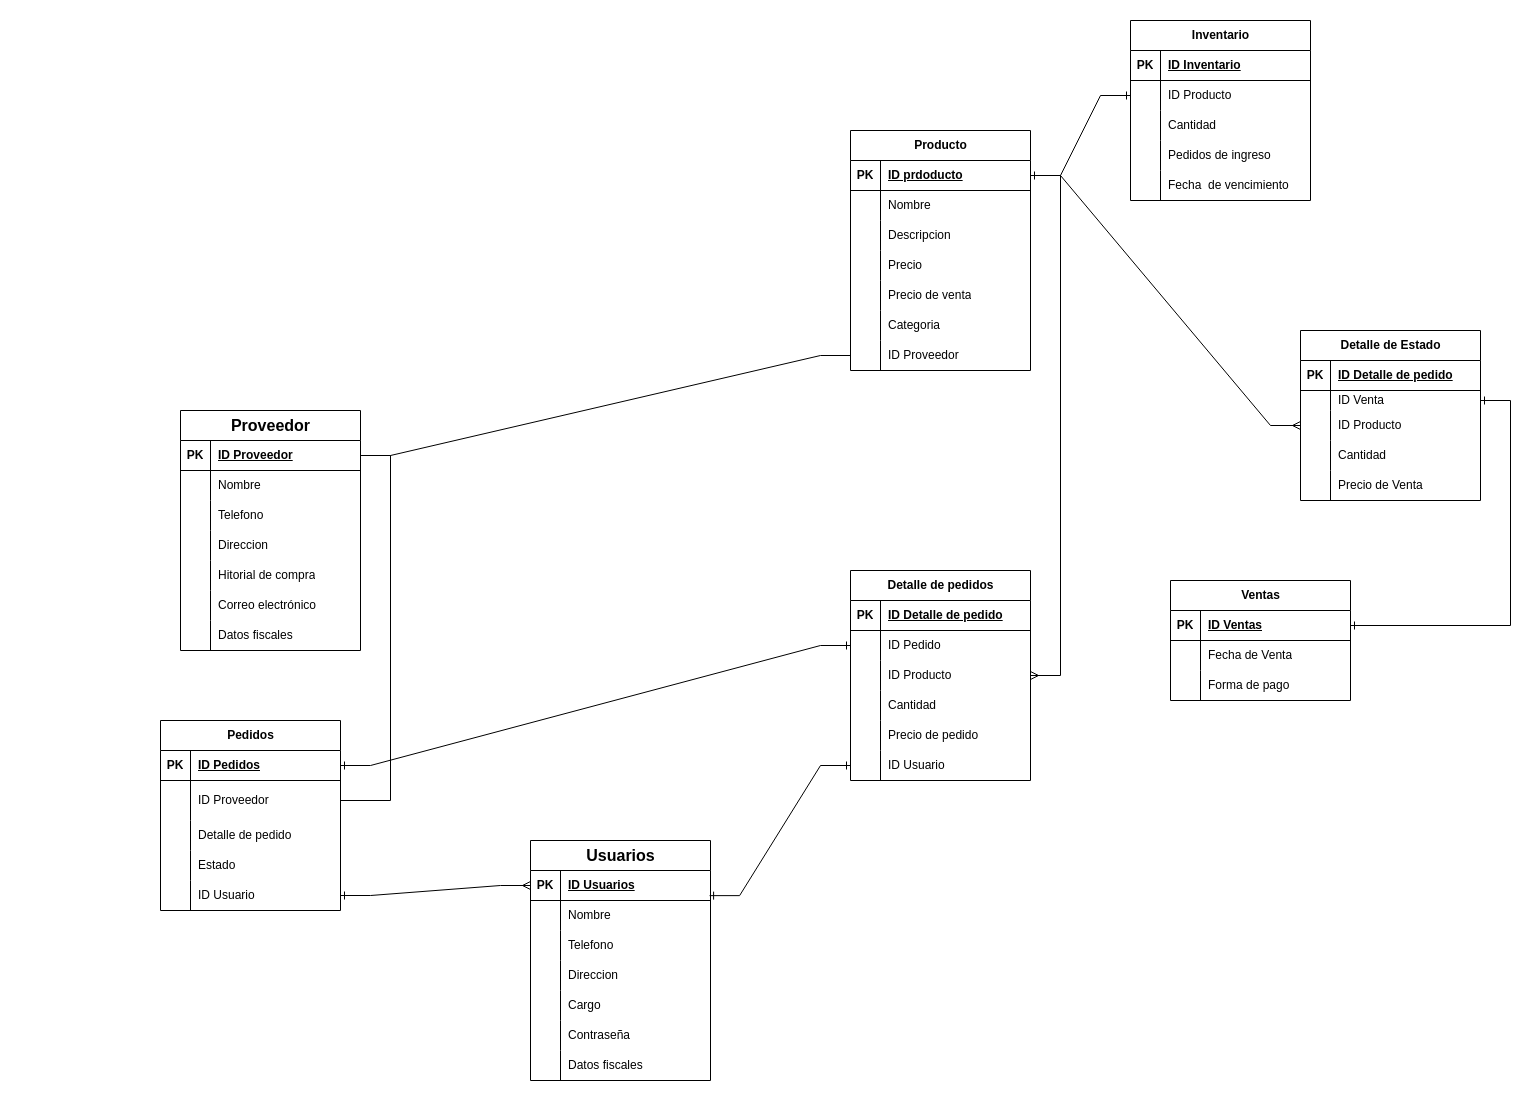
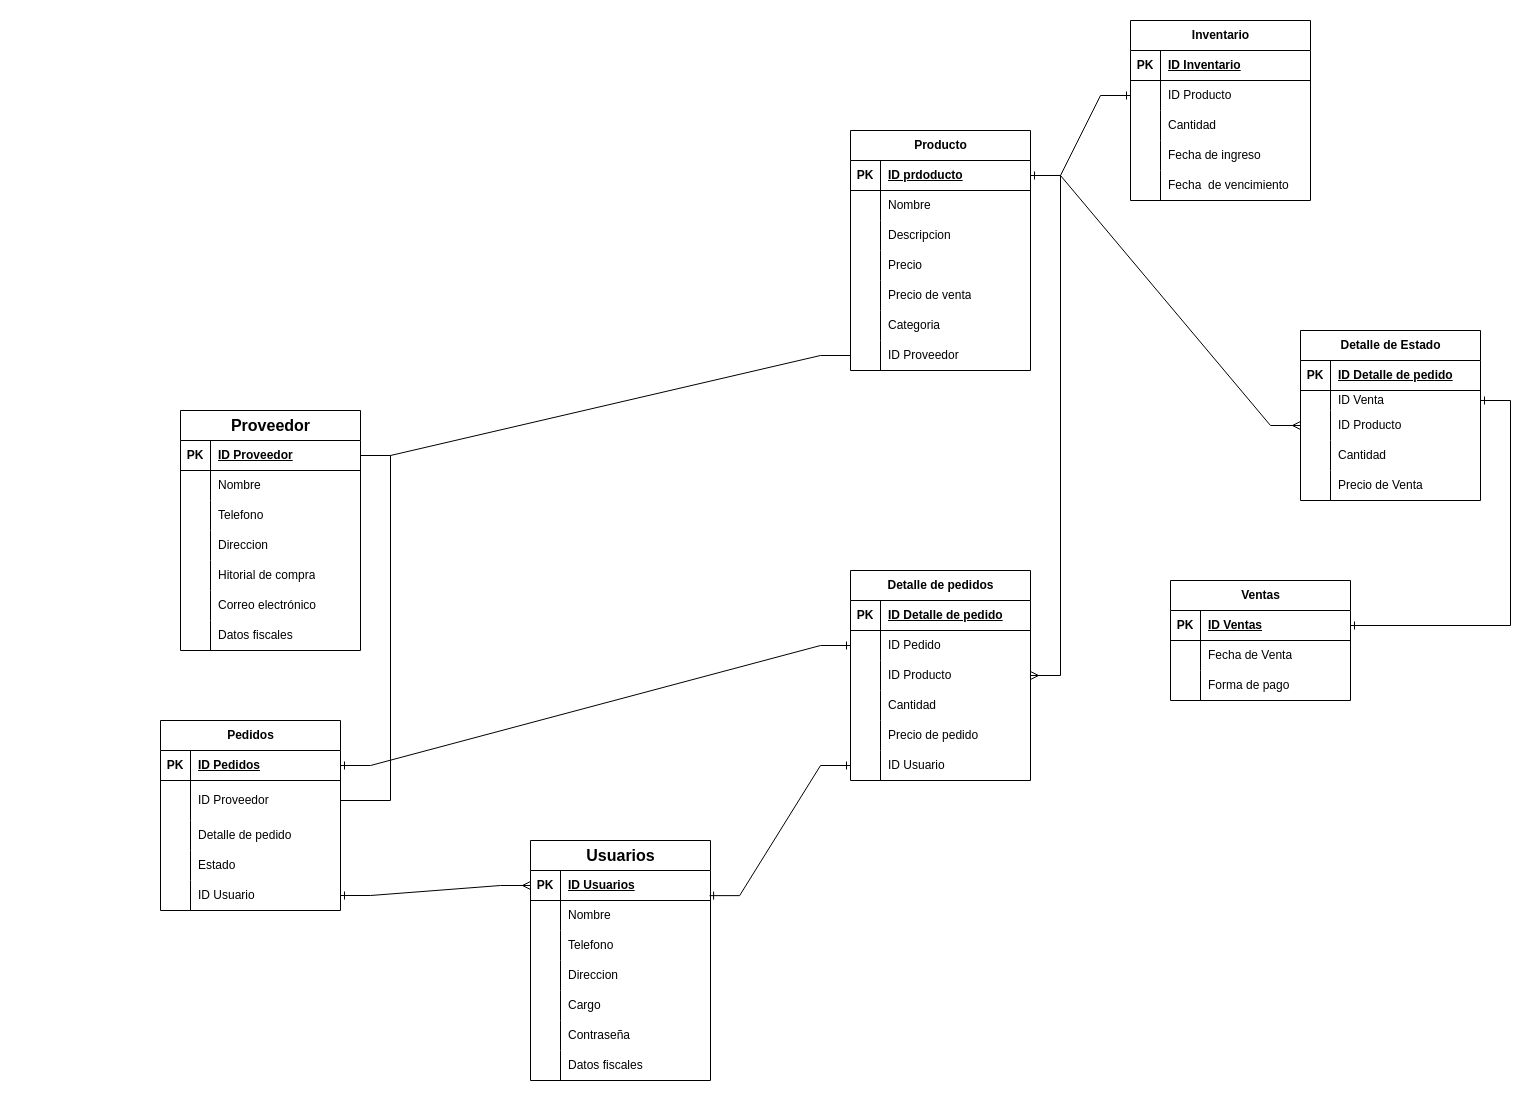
node "Pedidos de ingreso": label "Pedidos de ingreso" -> "Fecha de ingreso"
